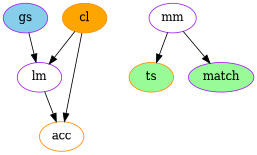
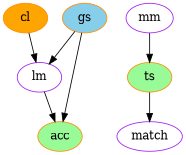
node "gs": color purple -> darkorange
edge "mm" -> "match": now "ts" -> "match"
edge "cl" -> "acc": now "gs" -> "acc"
node "match": fillcolor palegreen -> white
node "acc": fillcolor white -> palegreen
